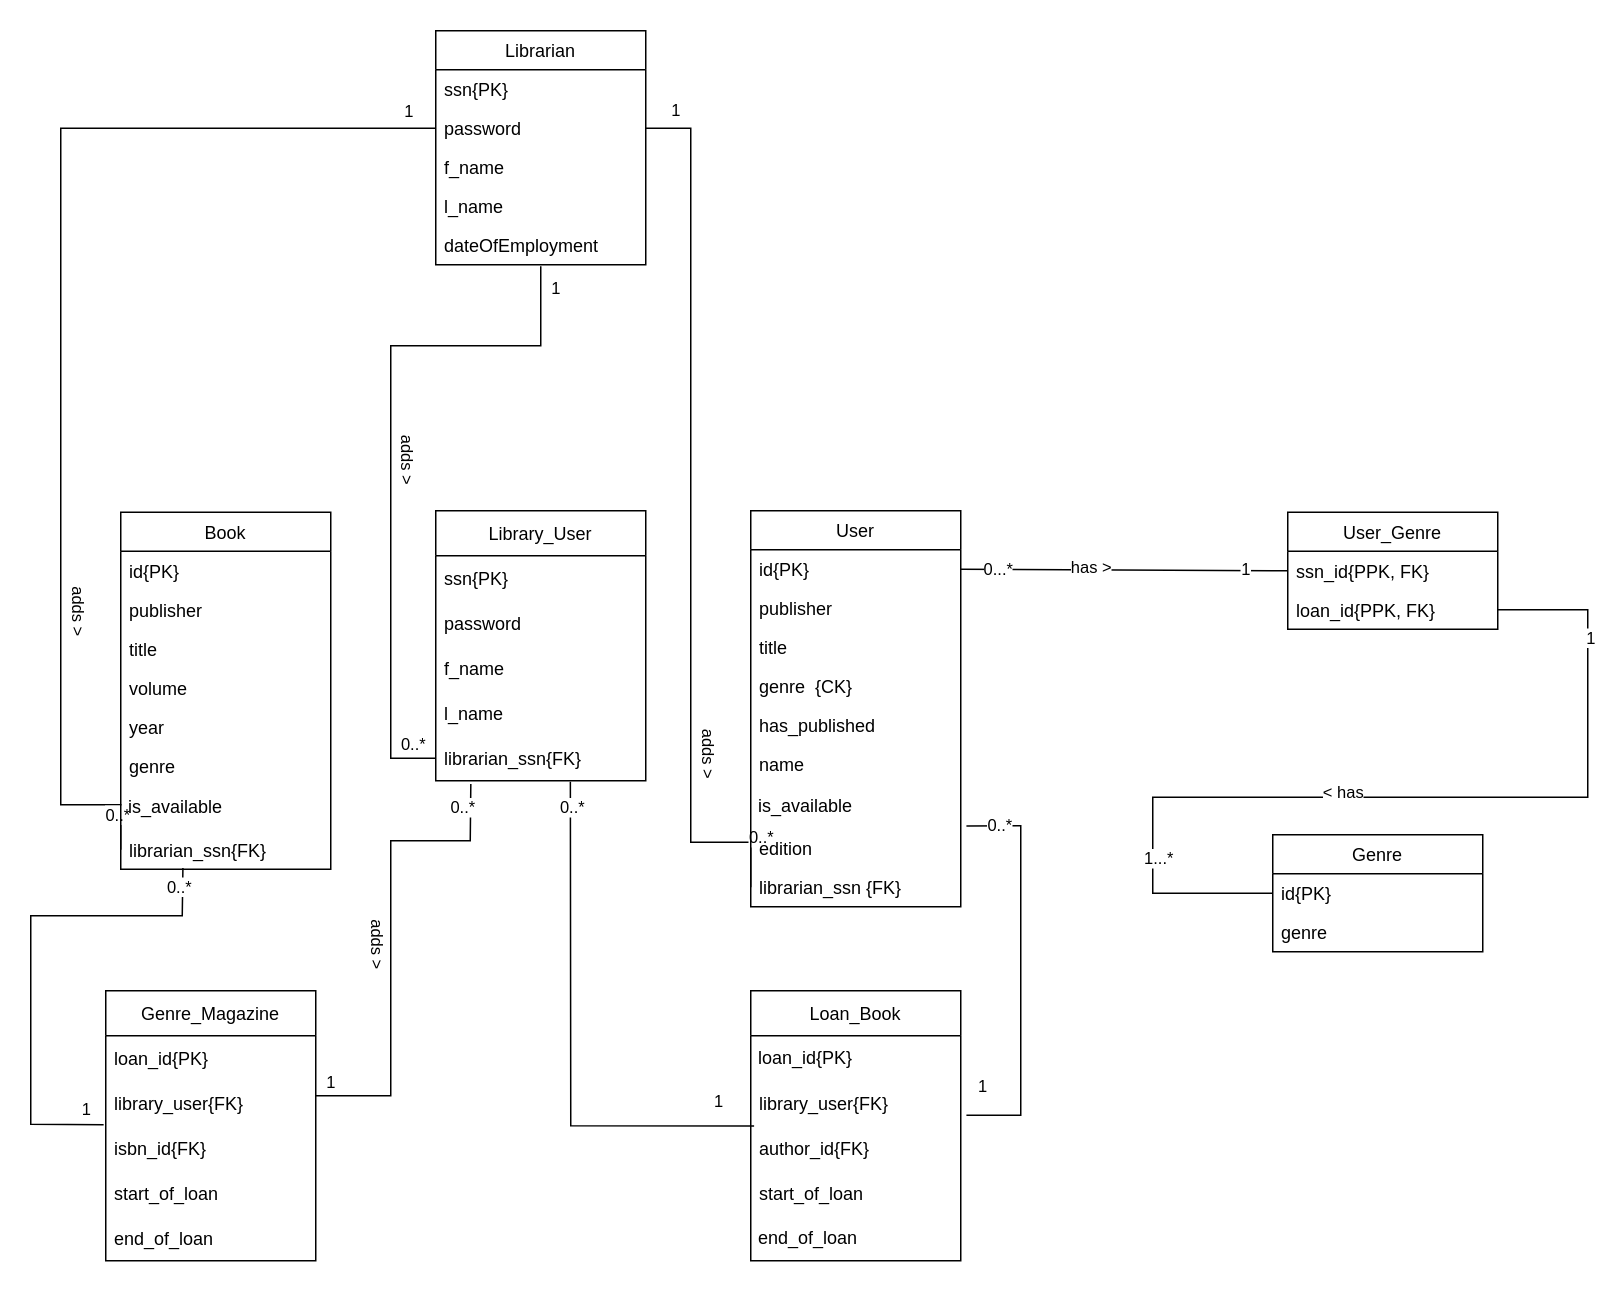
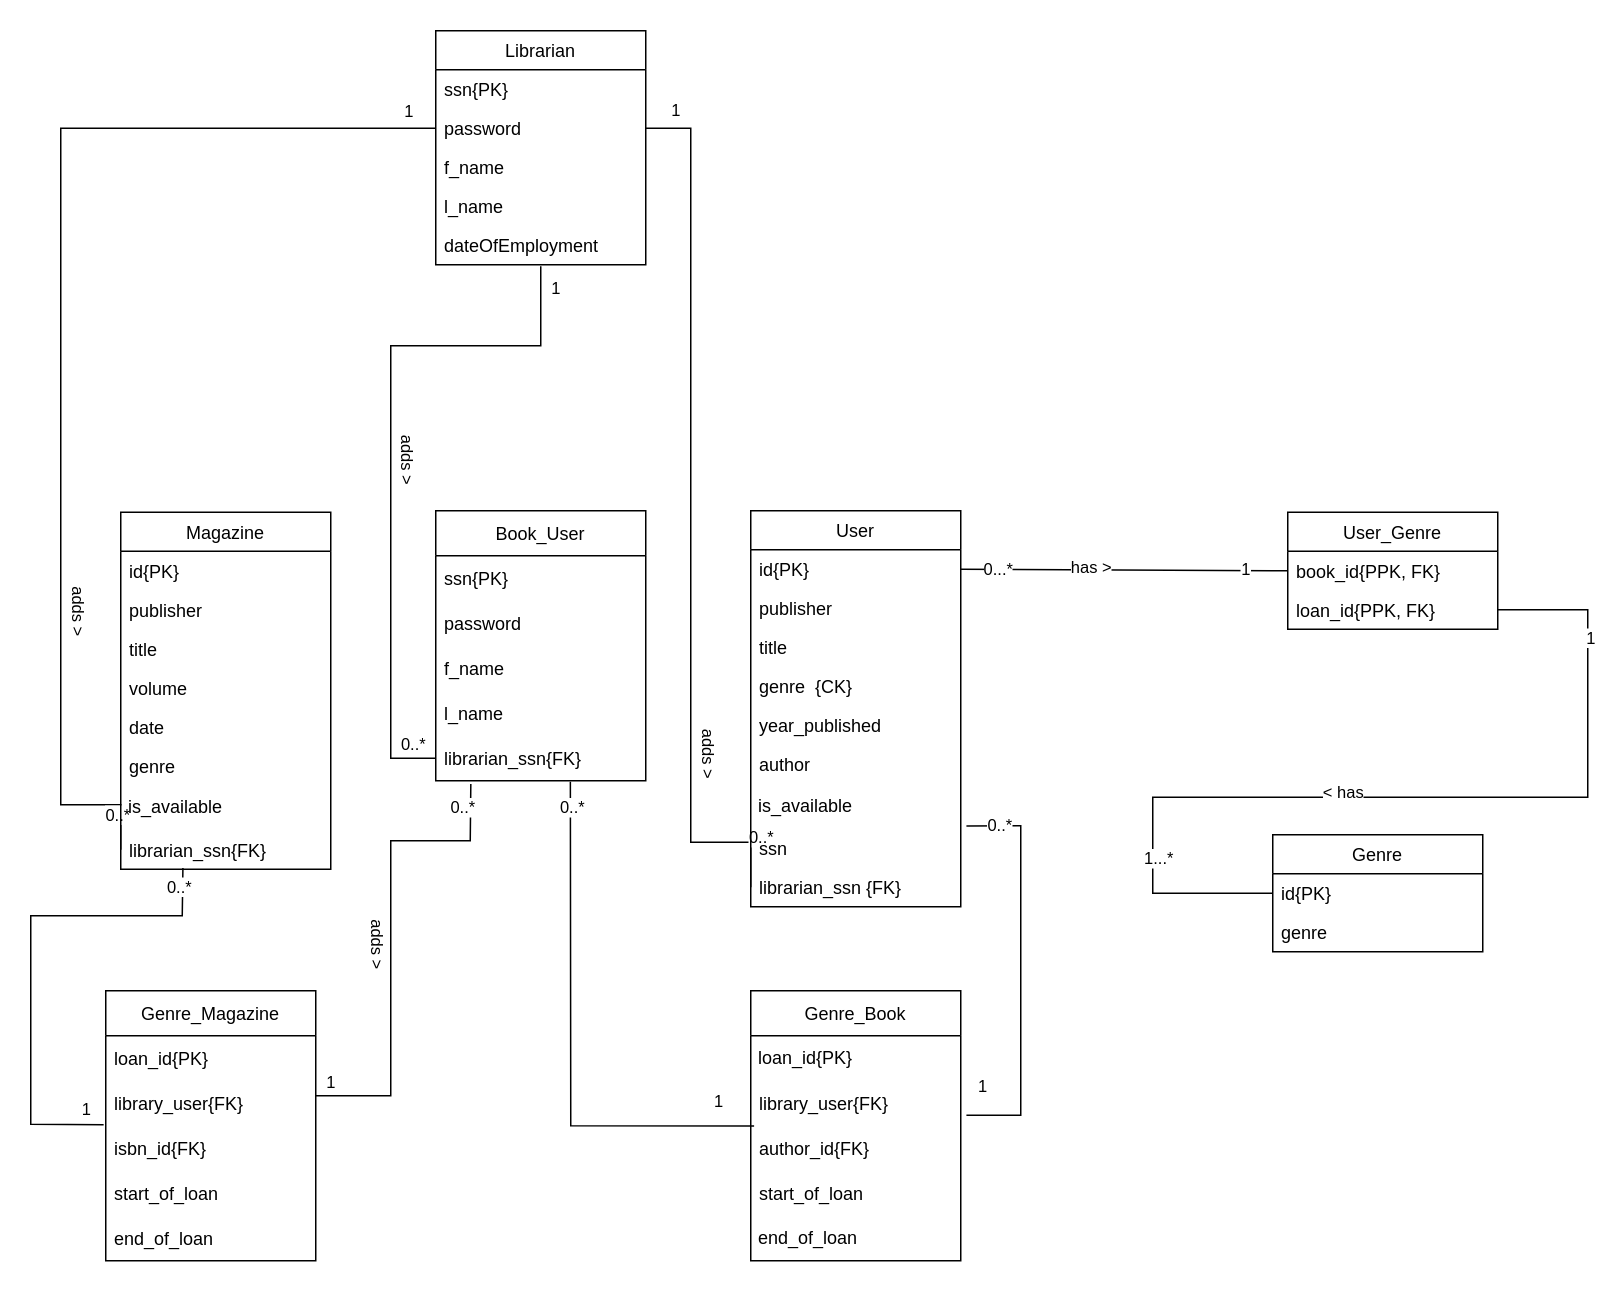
node "Book": label "Book" -> "Magazine"
node "Library_User": label "Library_User" -> "Book_User"
node "ssn_id{PPK, FK}": label "ssn_id{PPK, FK}" -> "book_id{PPK, FK}"
node "has_published": label "has_published" -> "year_published"
node "year": label "year" -> "date"
node "name": label "name" -> "author"
node "edition": label "edition" -> "ssn"
node "Loan_Book": label "Loan_Book" -> "Genre_Book"
